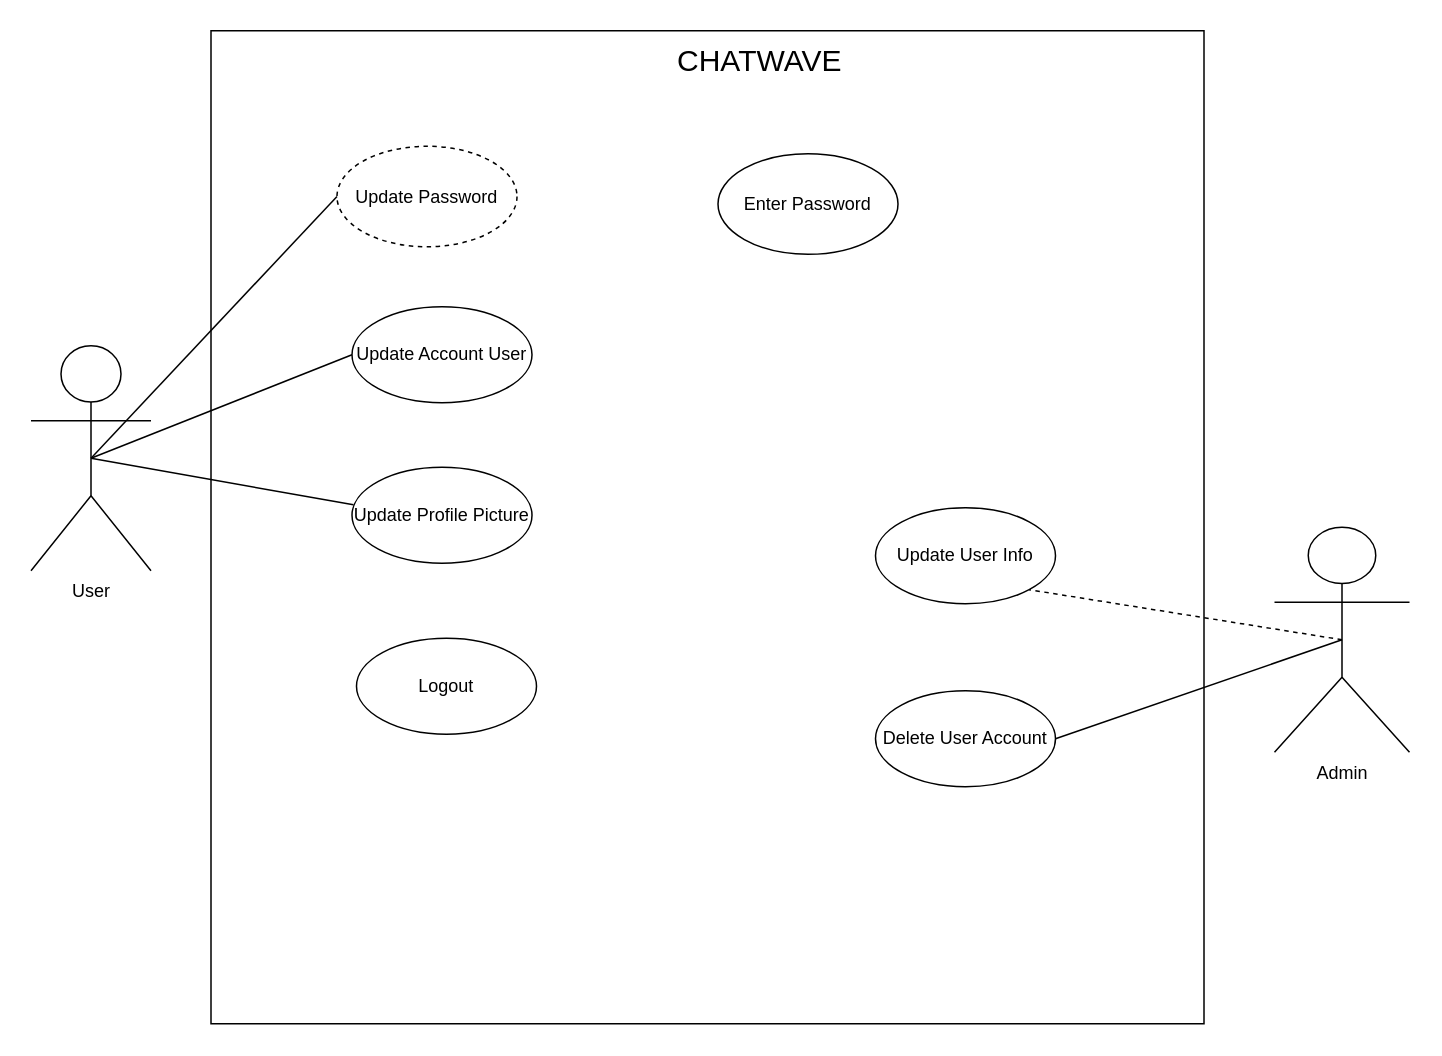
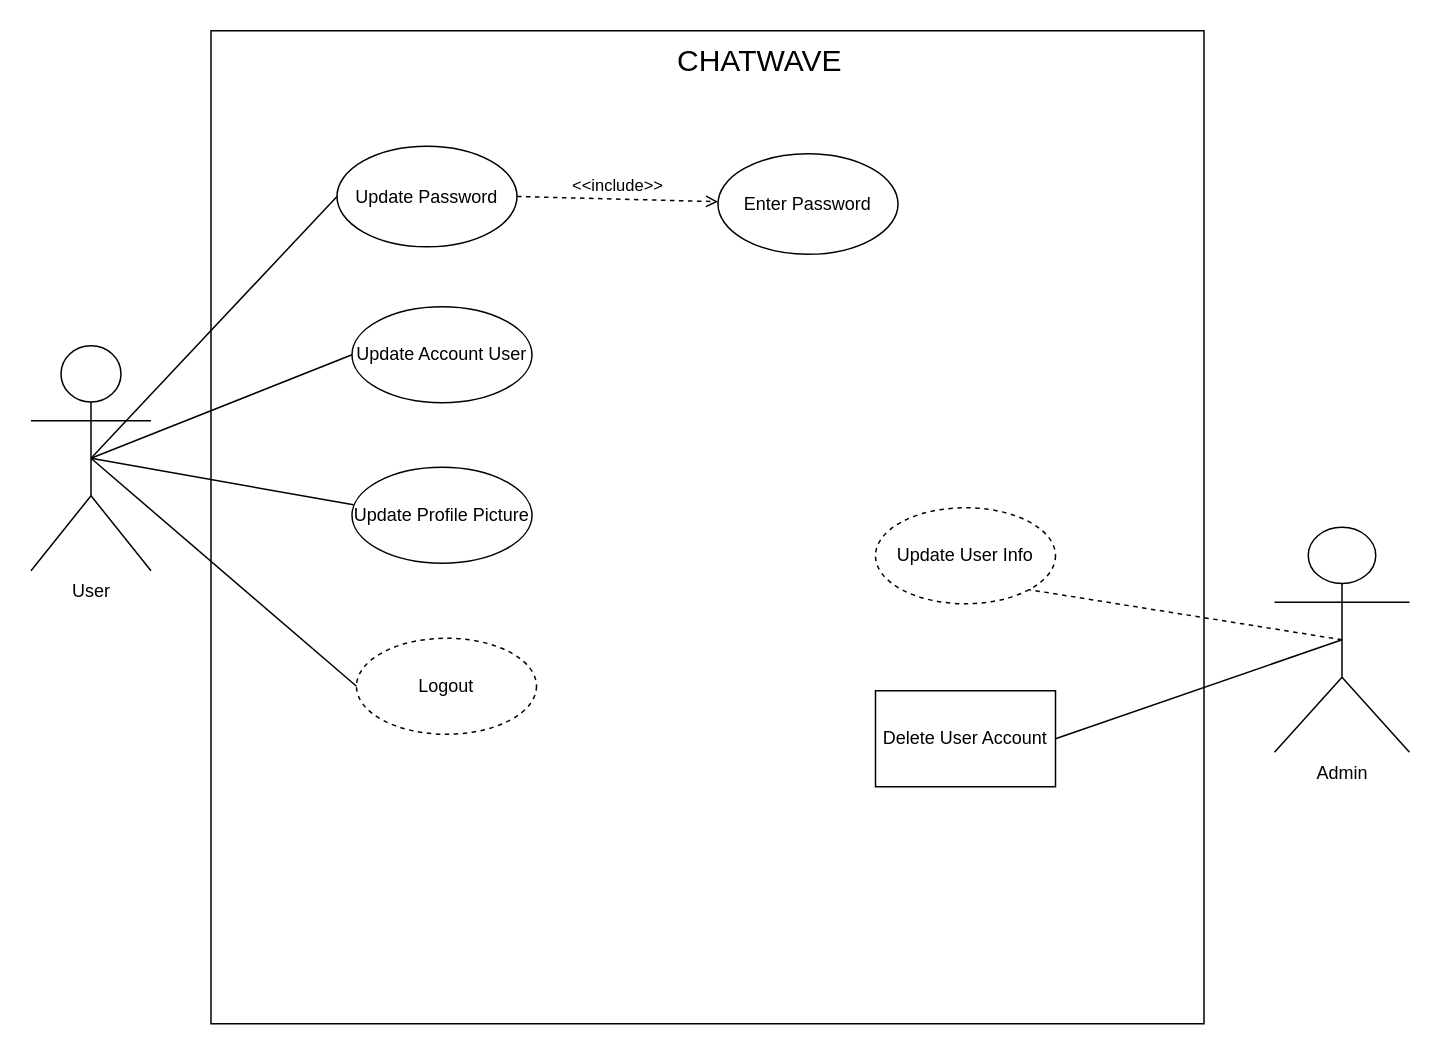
node "Update Password": style dashed -> solid
edge "Update Password" -> "Enter Password": added, label "<<include>>"
node "Update User Info": style solid -> dashed
edge "User" -- "Logout": added
node "Logout": style solid -> dashed
node "Delete User Account": shape ellipse -> rectangle
